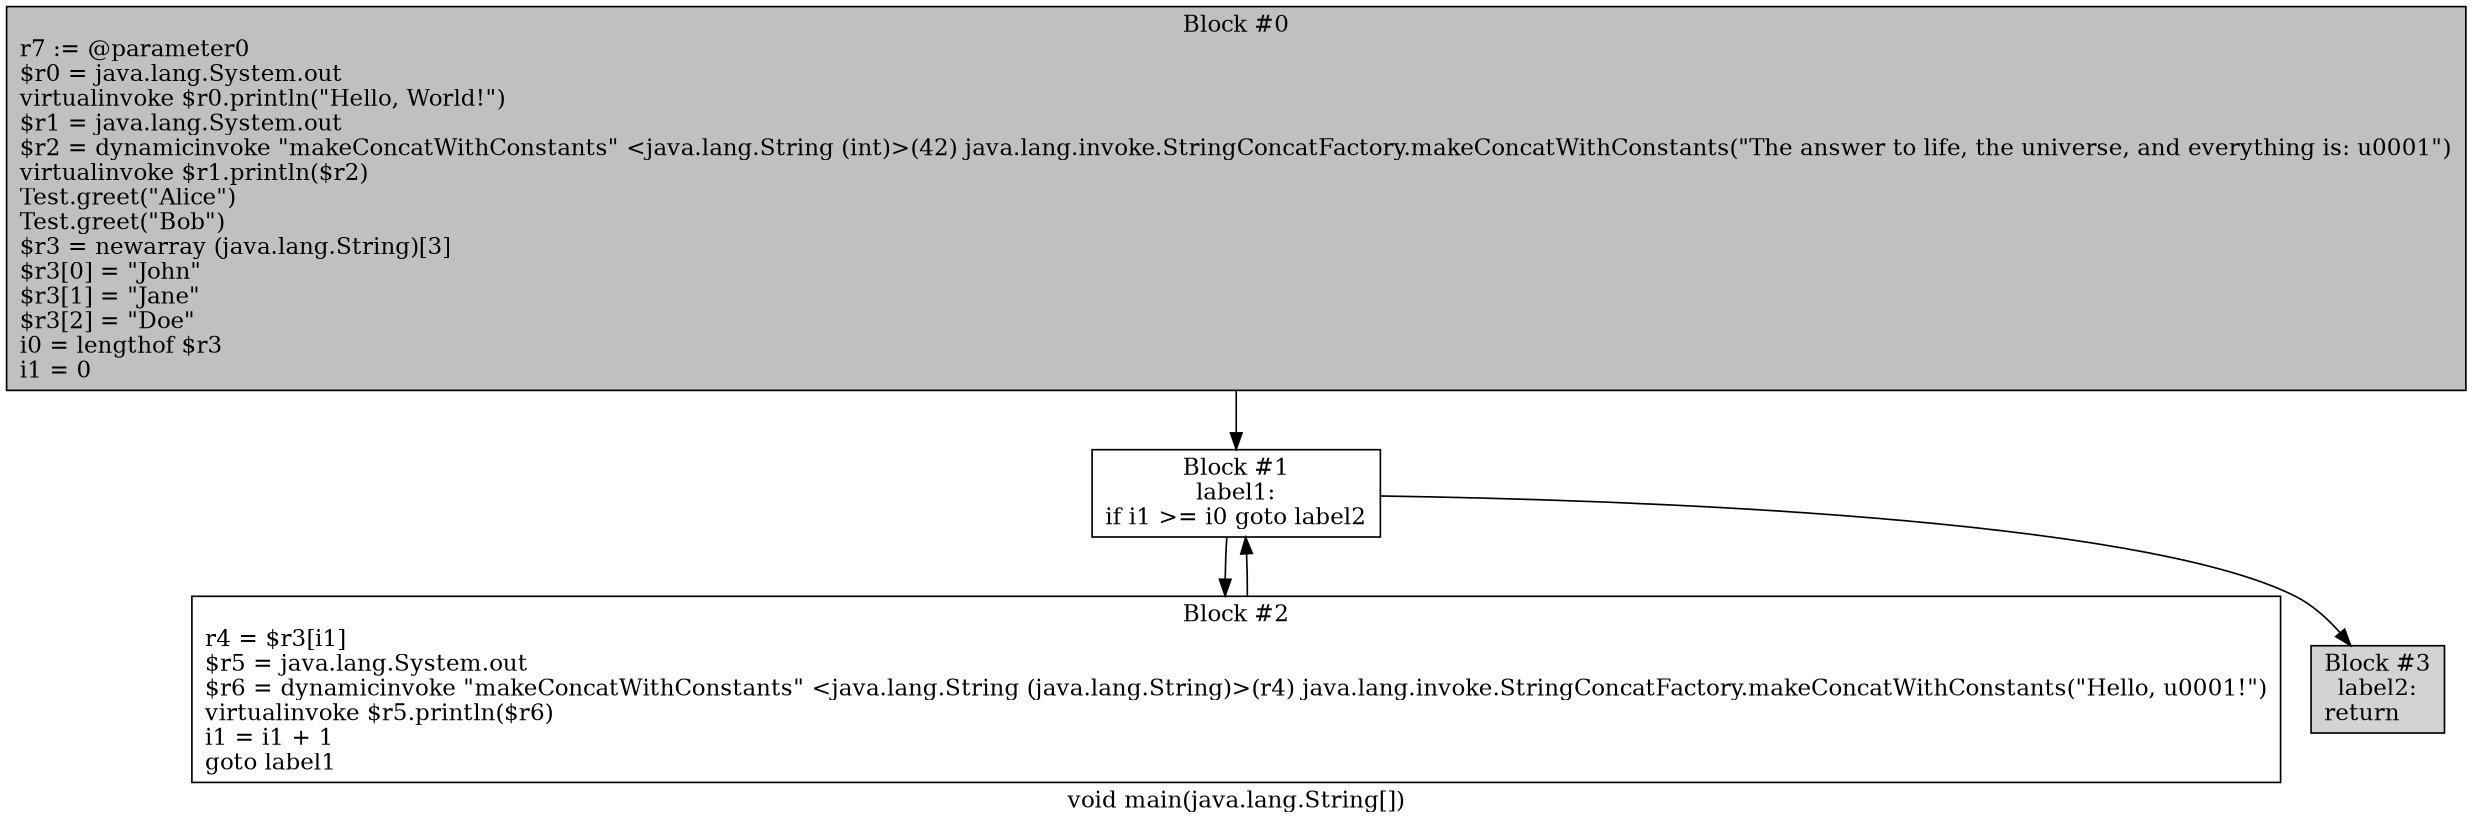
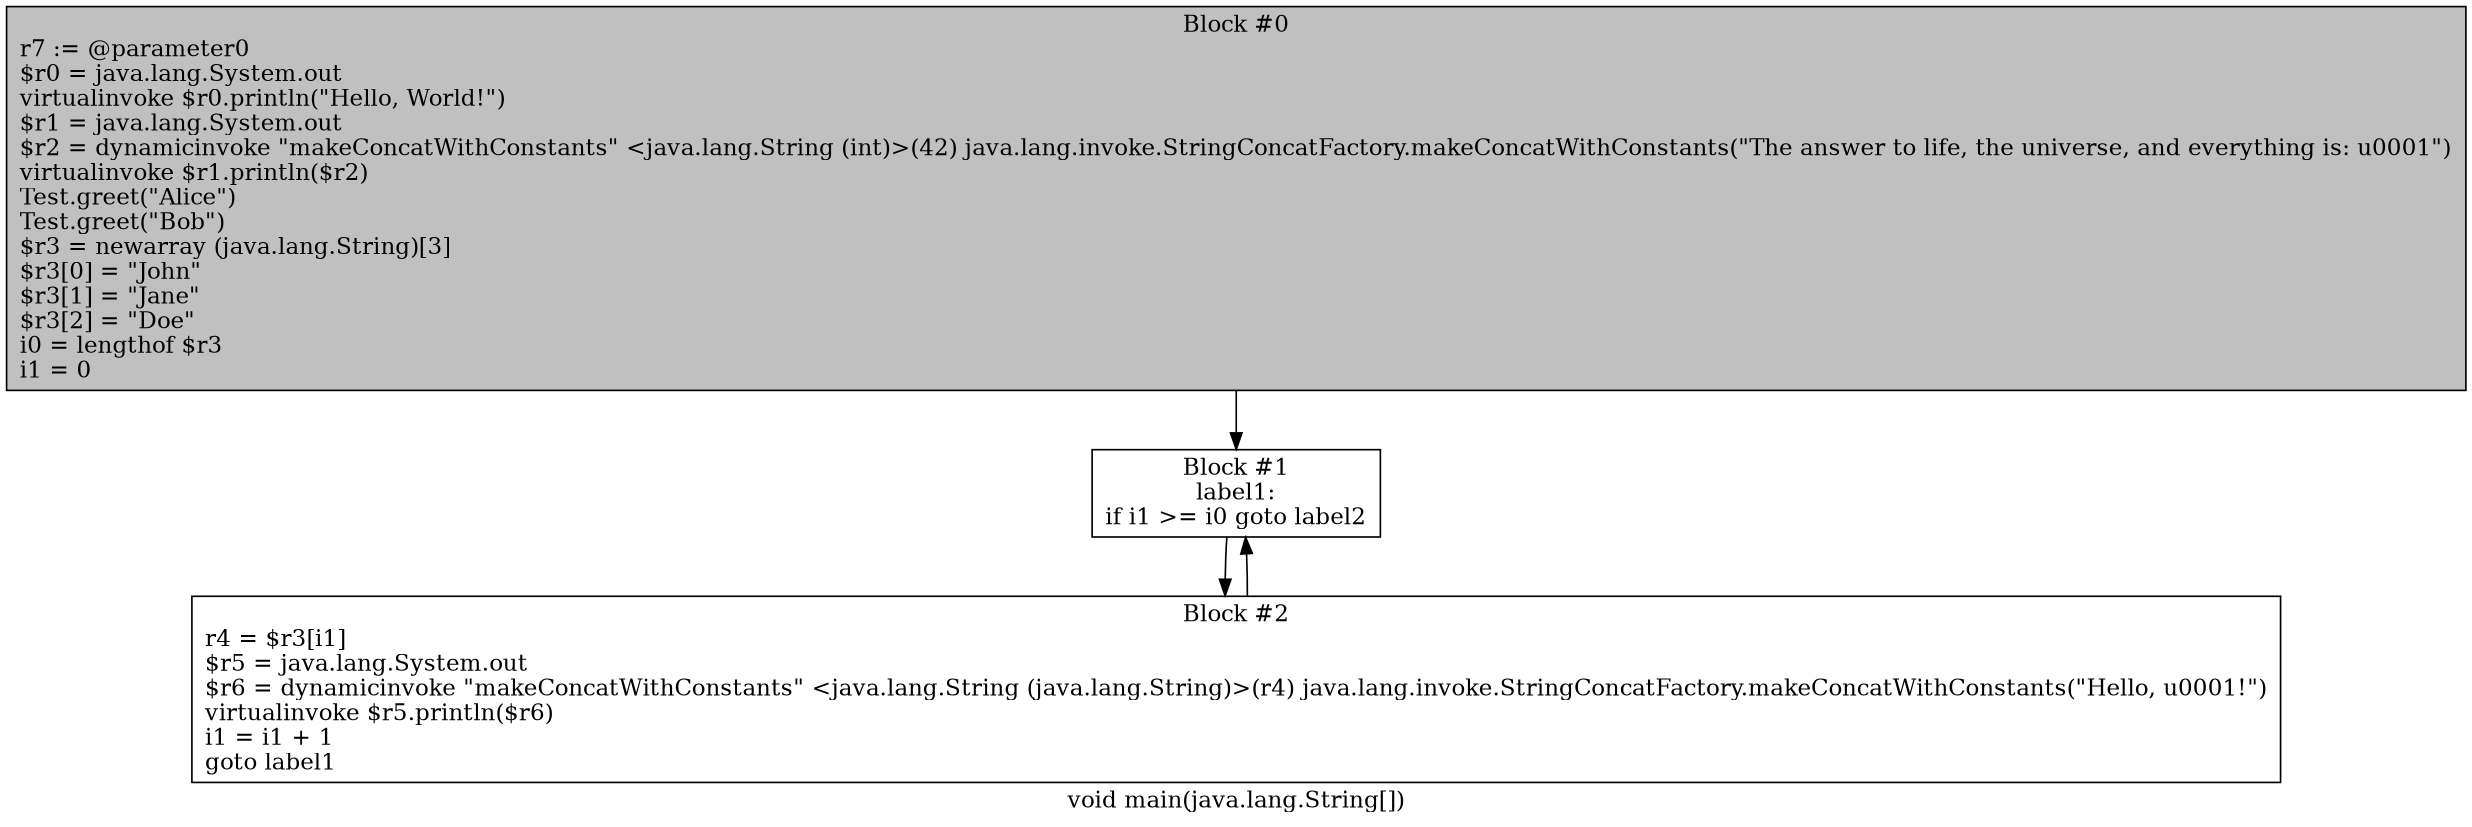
node "Block #3 label2: return": removed
